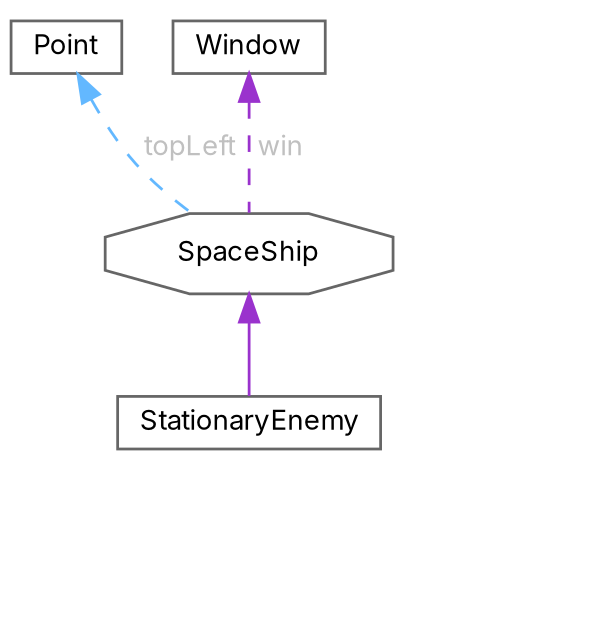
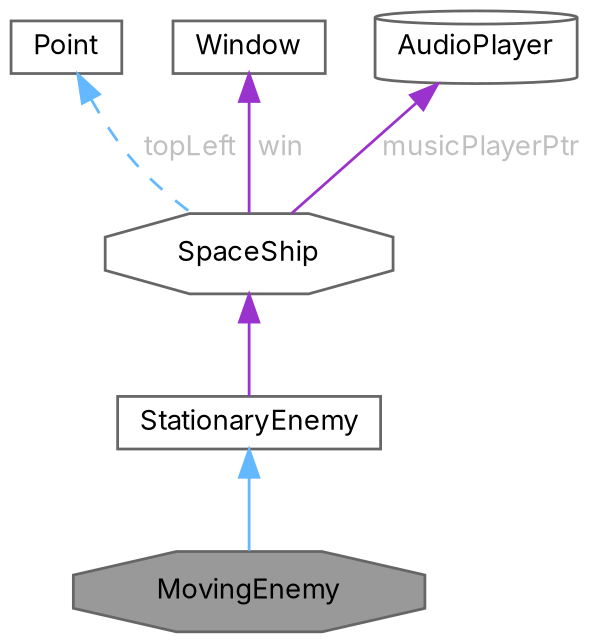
node "AudioPlayer": added
edge "SpaceShip" -> "Window": style dashed -> solid
node "MovingEnemy": added
